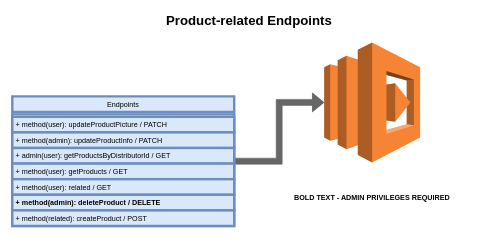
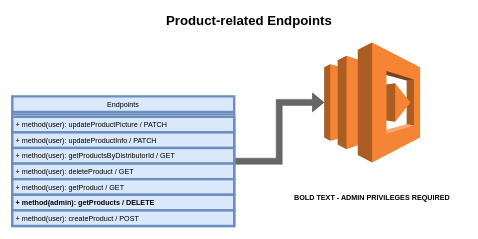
node "+ method(admin): updateProductInfo / PATCH": label "+ method(admin): updateProductInfo / PATCH" -> "+ method(user): updateProductInfo / PATCH"
node "+ admin(user): getProductsByDistributorId / GET": label "+ admin(user): getProductsByDistributorId / GET" -> "+ method(user): getProductsByDistributorId / GET"
node "+ method(user): getProducts / GET": label "+ method(user): getProducts / GET" -> "+ method(user): deleteProduct / GET"
node "+ method(user): related / GET": label "+ method(user): related / GET" -> "+ method(user): getProduct / GET"
node "+ method(admin): deleteProduct / DELETE": label "+ method(admin): deleteProduct / DELETE" -> "+ method(admin): getProducts / DELETE"
node "+ method(related): createProduct / POST": label "+ method(related): createProduct / POST" -> "+ method(user): createProduct / POST"
